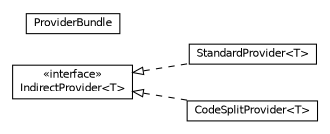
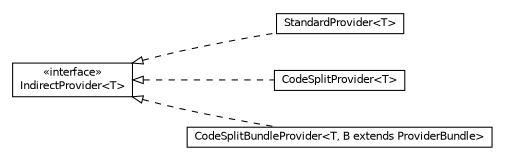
node "ProviderBundle": removed
node "CodeSplitBundleProvider<T, B extends ProviderBundle>": added
